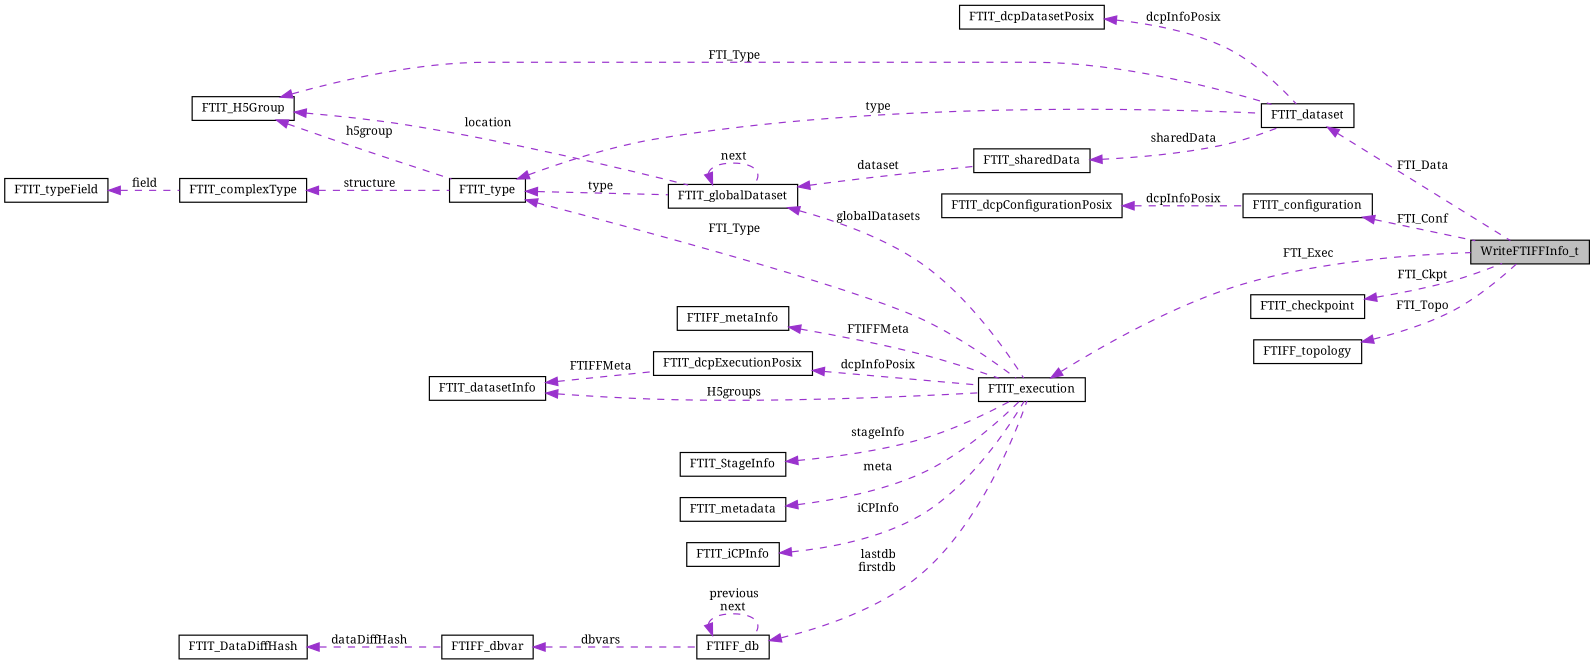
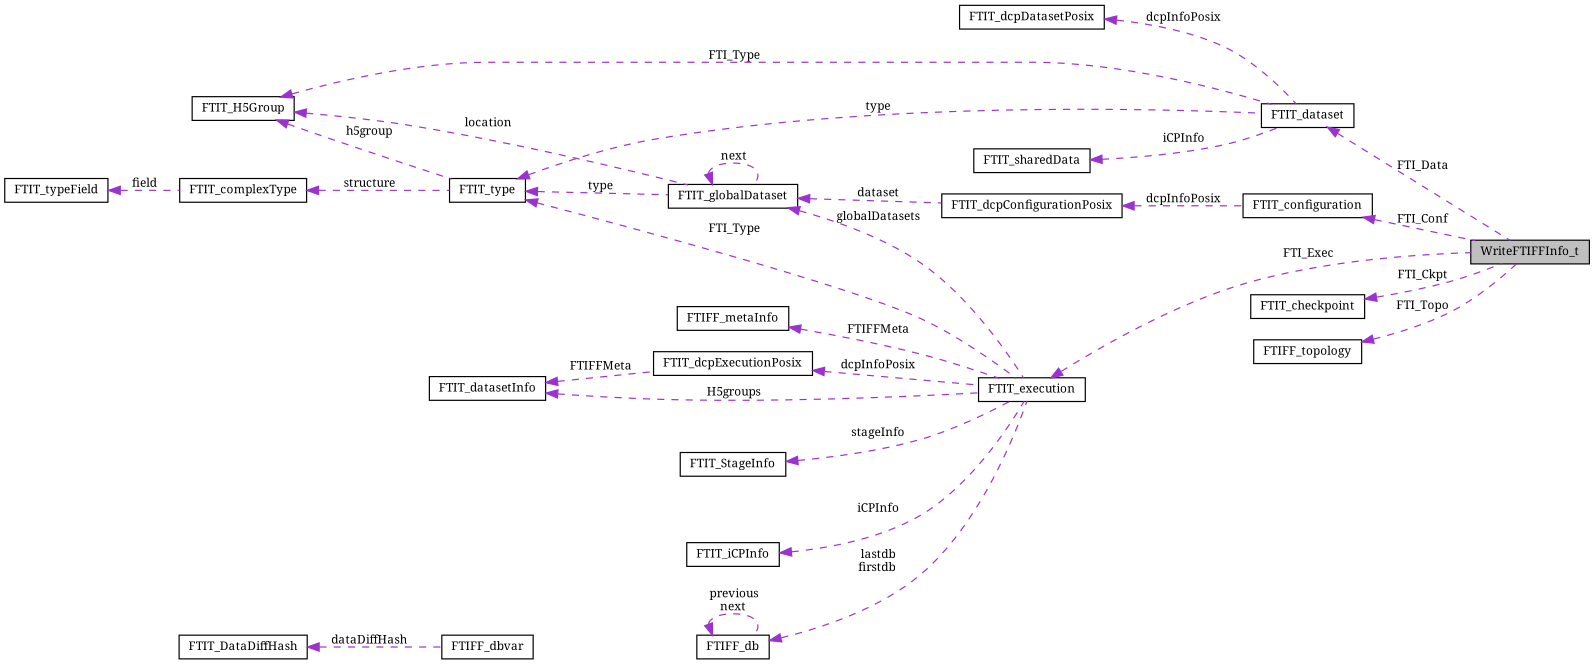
edge "FTIT_dataset" -> "FTIT_sharedData": label " sharedData" -> " iCPInfo"
edge "FTIT_sharedData" -> "FTIT_globalDataset": now "FTIT_dcpConfigurationPosix" -> "FTIT_globalDataset"
node "FTIT_metadata": removed
edge "FTIFF_db" -> "FTIFF_dbvar": removed, label "dbvars"
